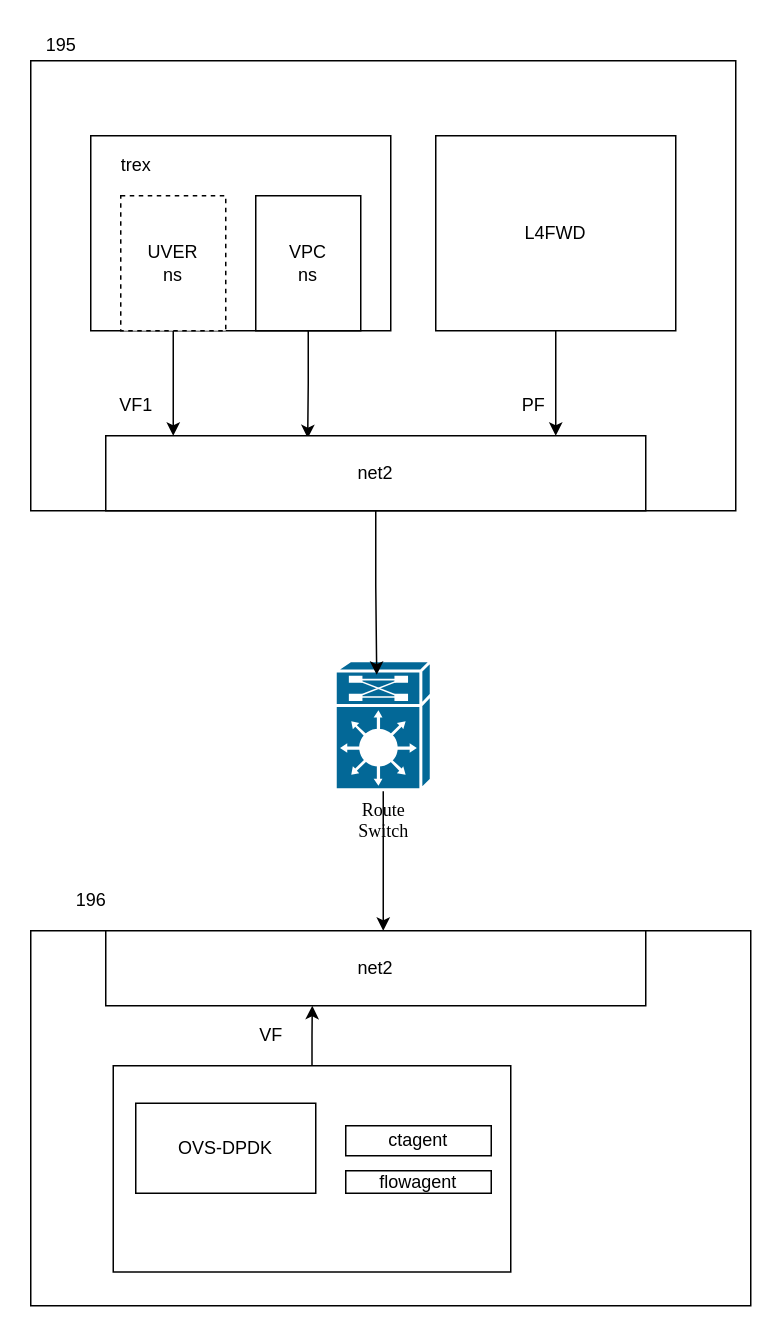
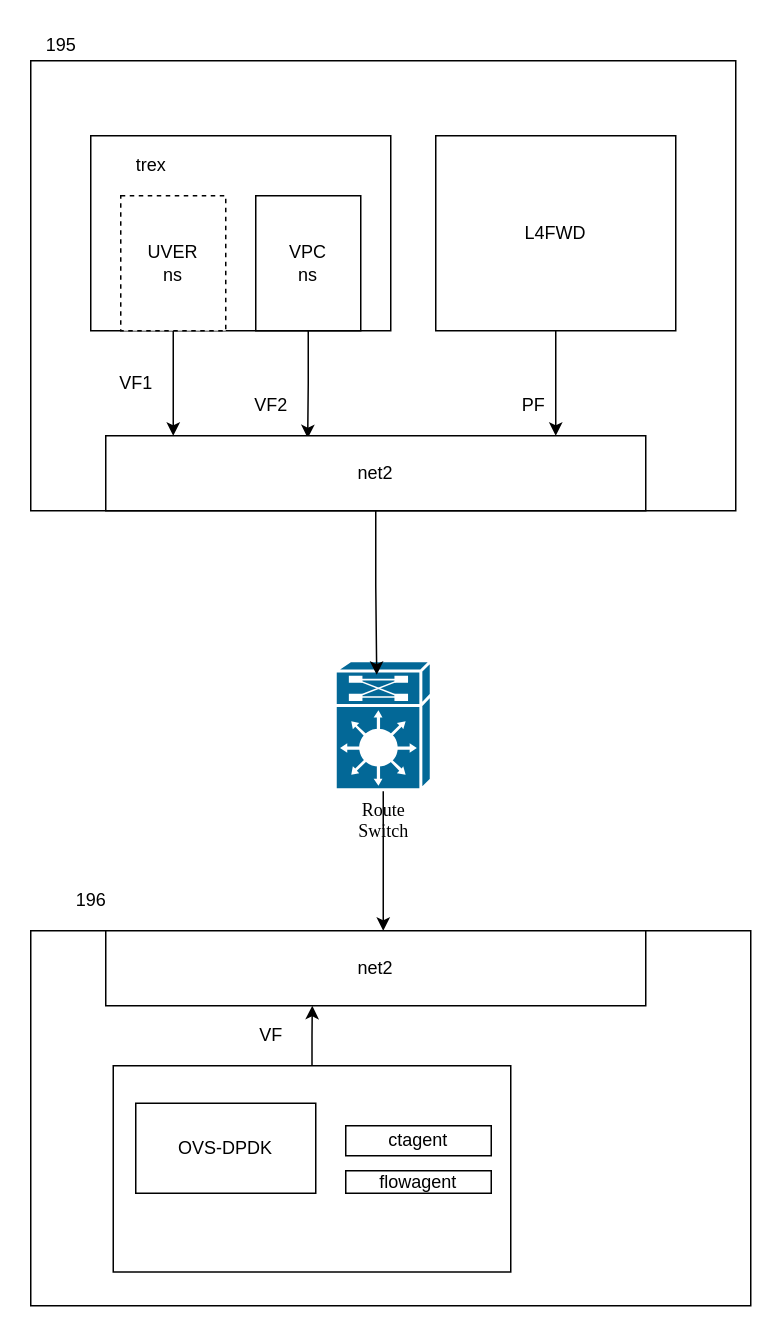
node "trex": moved (136, 166) -> (151, 166)
node "VF1": moved (136, 406) -> (136, 383)
node "VF2": added
